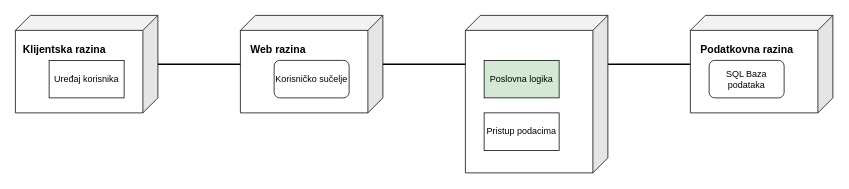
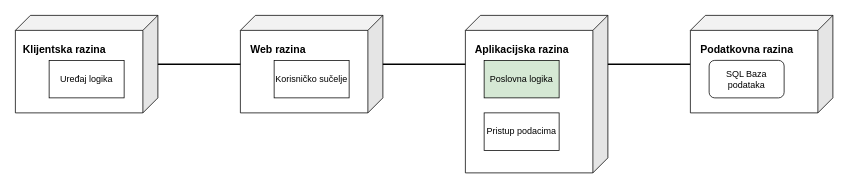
node "Aplikacijska razina": added
node "Uređaj korisnika": label "Uređaj korisnika" -> "Uređaj logika"
node "Korisničko sučelje": shape rounded rectangle -> rectangle
